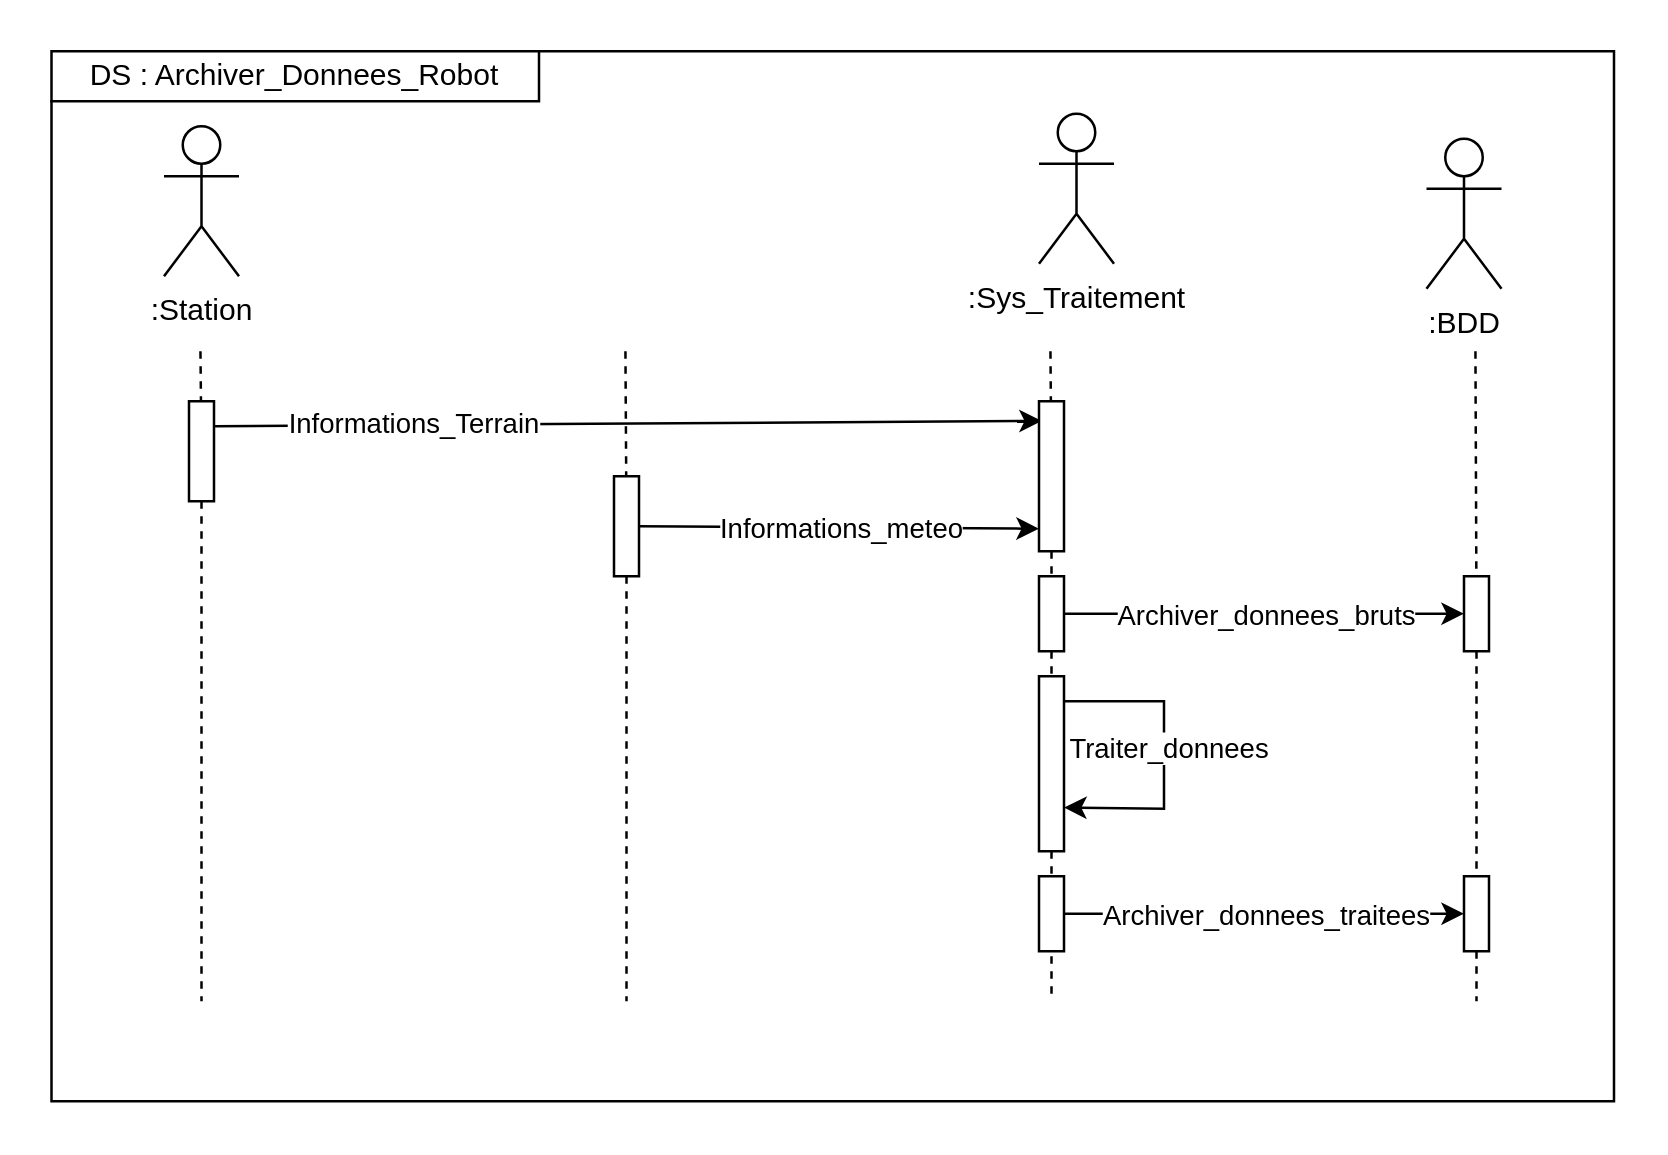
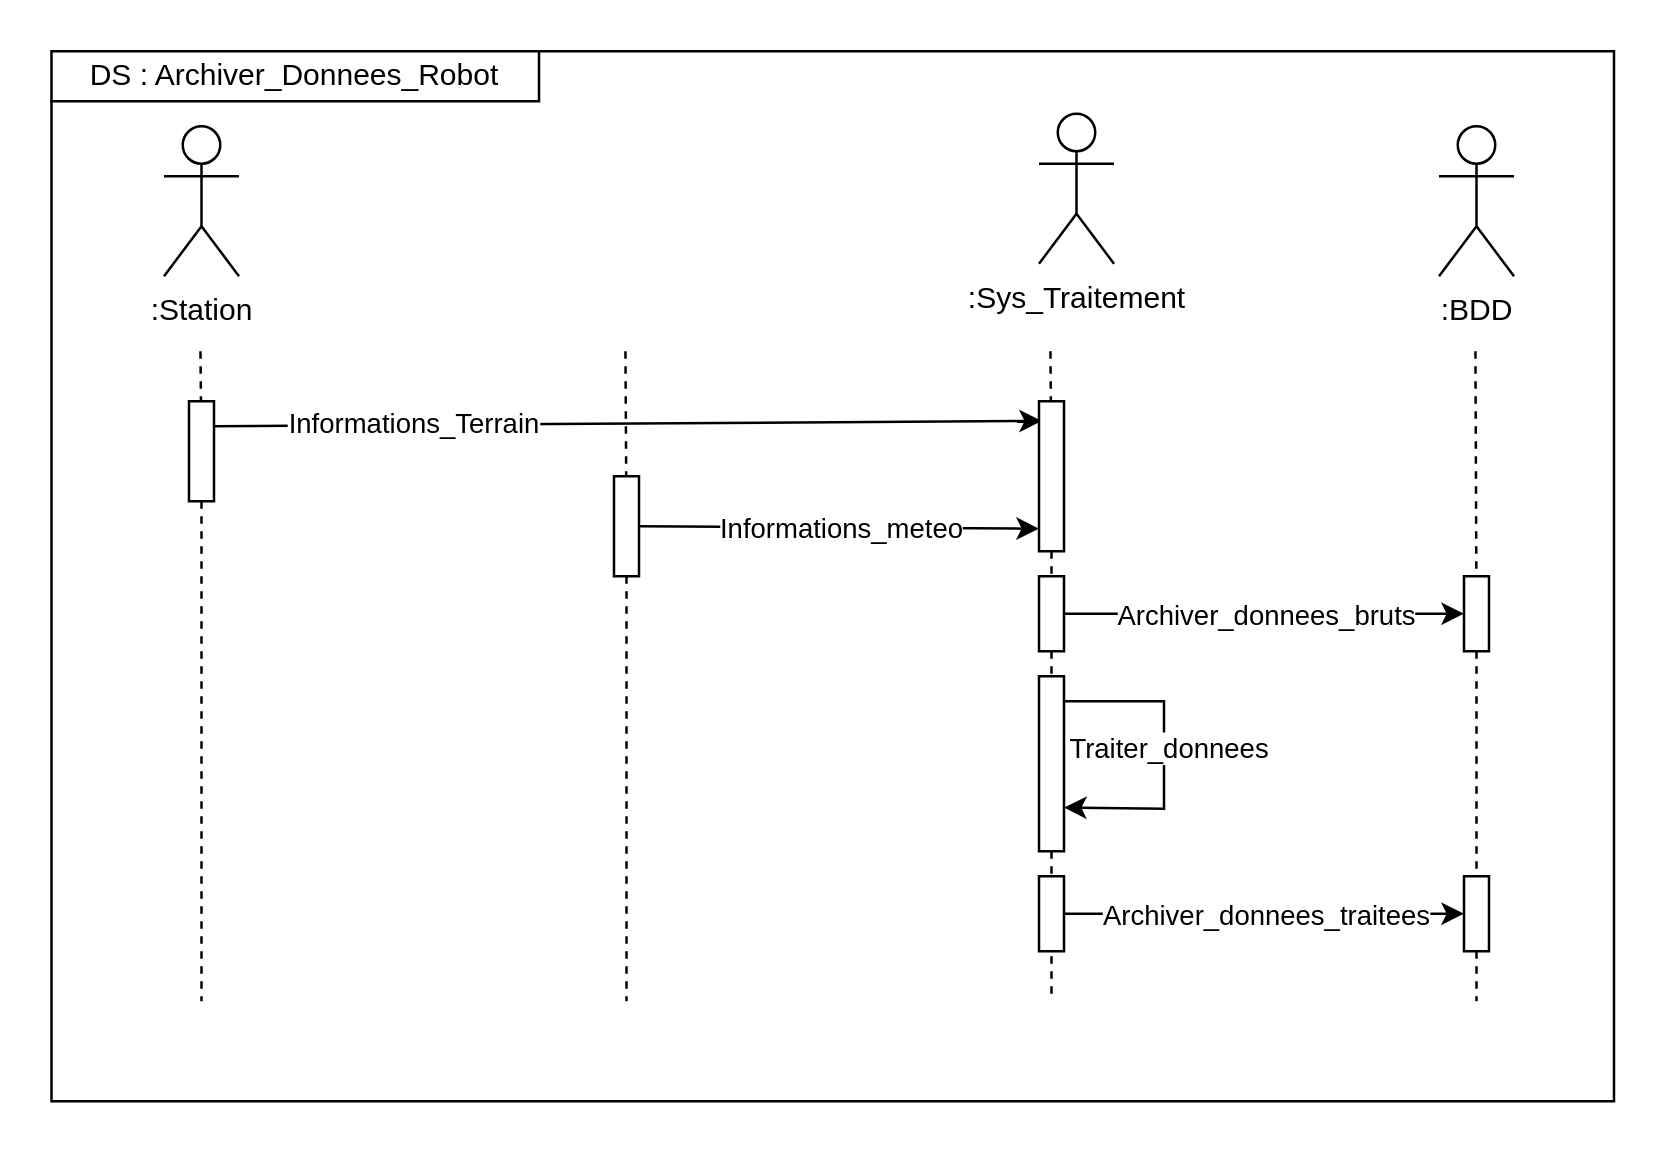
node ":BDD": moved (1464, 214) -> (1476, 201)
